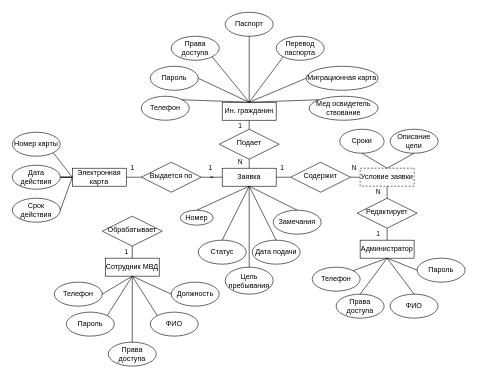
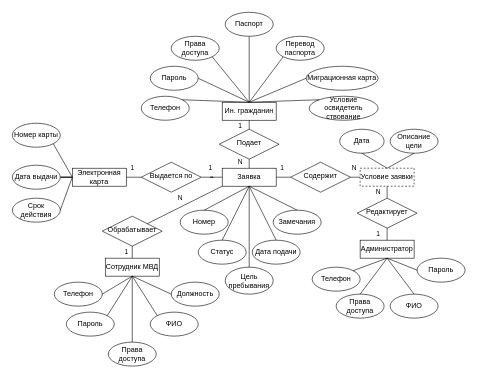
node "Мед освидетель ствование": label "Мед освидетель ствование" -> "Условие освидетель ствование"
node "Сроки": label "Сроки" -> "Дата"
node "Номер карты": moved (36, 144) -> (36, 135)
node "Дата действия": label "Дата действия" -> "Дата выдачи"
edge "Заявка" -- "Обрабатывает": added, label "N"
node "Номер": size 33x15 -> 48x24
